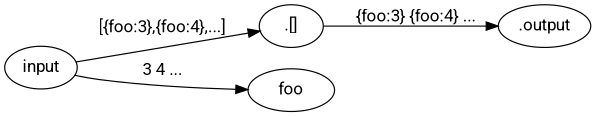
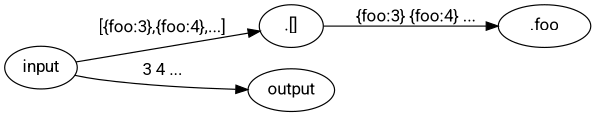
node ".output": label ".output" -> ".foo"
node "foo": label "foo" -> "output"
